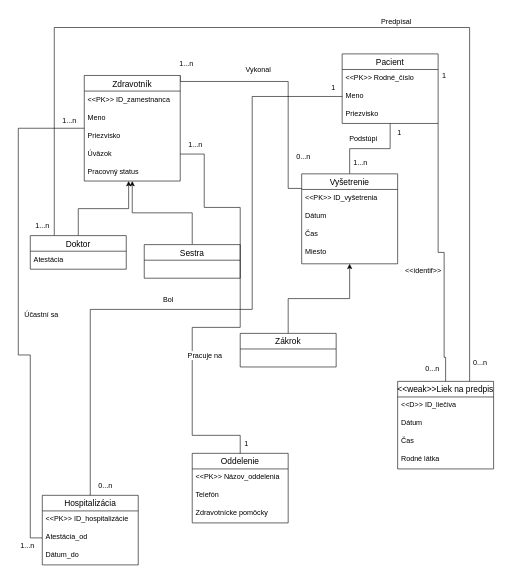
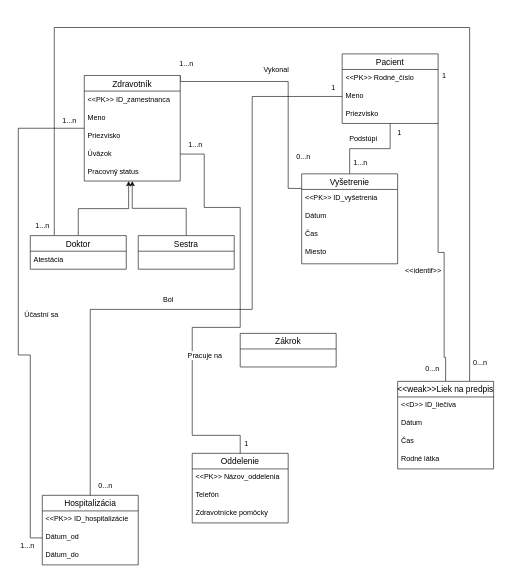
node "Predpísal": removed
node "Vykonal": moved (258, 69) -> (276, 69)
node "Sestra": moved (192, 261) -> (186, 252)
edge "Zákrok" -> "Vyšetrenie": removed
node "Atestácia_od": label "Atestácia_od" -> "Dátum_od"
